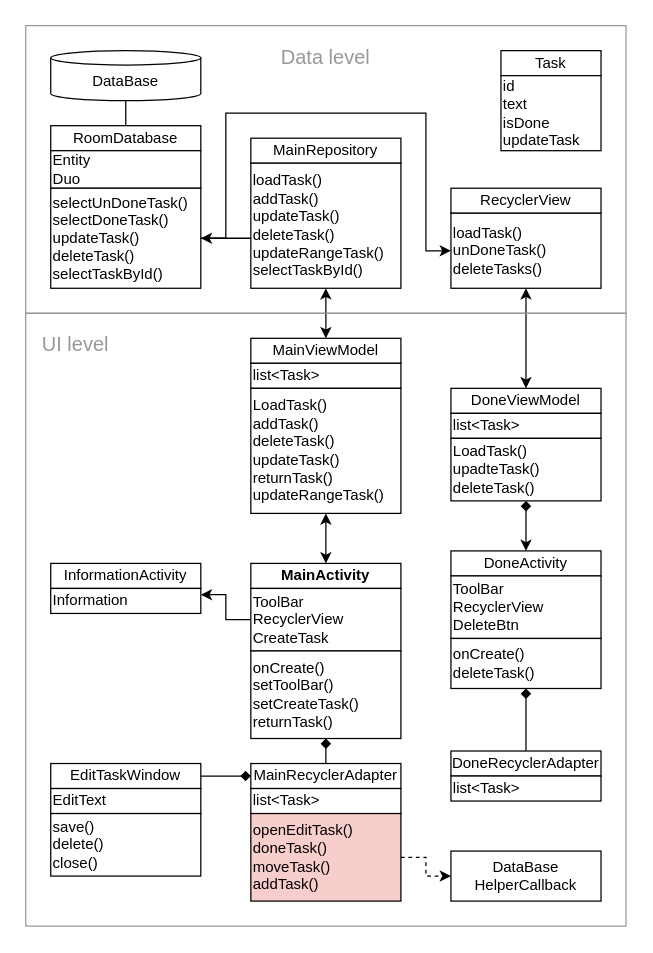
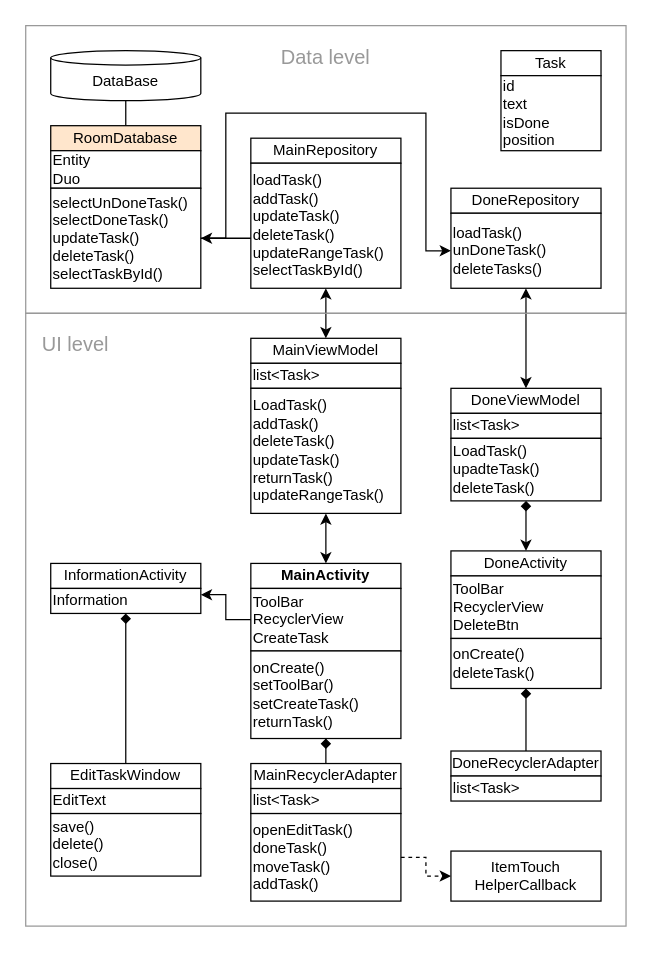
node "id text isDone updateTask": label "id text isDone updateTask" -> "id text isDone position"
node "RoomDatabase": fillcolor #ffffff -> #ffe6cc
node "RecyclerView": label "RecyclerView" -> "DoneRepository"
edge "EditTaskWindow" -> "MainRecyclerAdapter": now "EditTaskWindow" -> "Information"
node "openEditTask() doneTask() moveTask() addTask()": fillcolor #f8cecc -> #ffffff
node "DataBase HelperCallback": label "DataBase HelperCallback" -> "ItemTouch HelperCallback"
